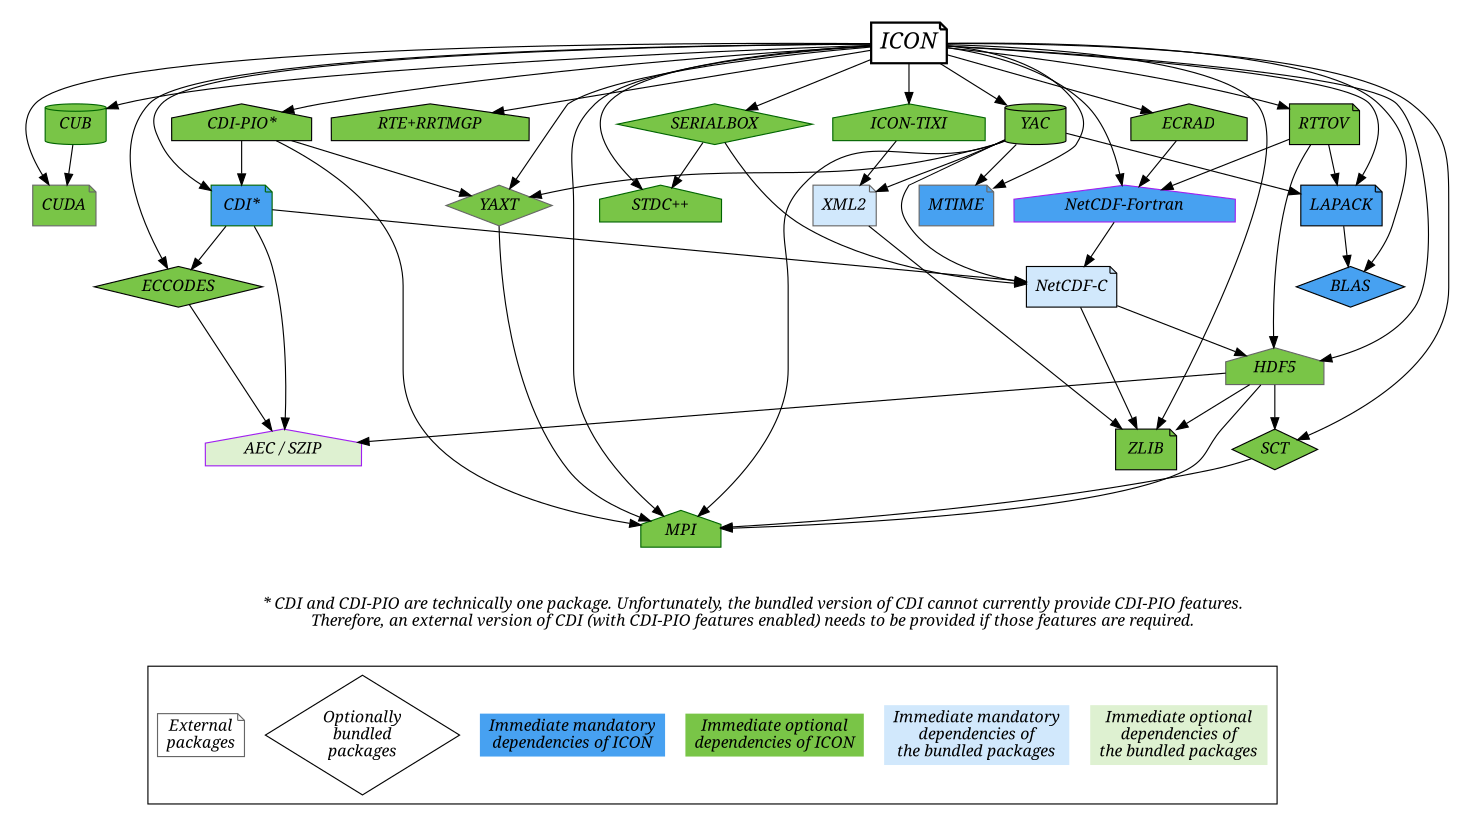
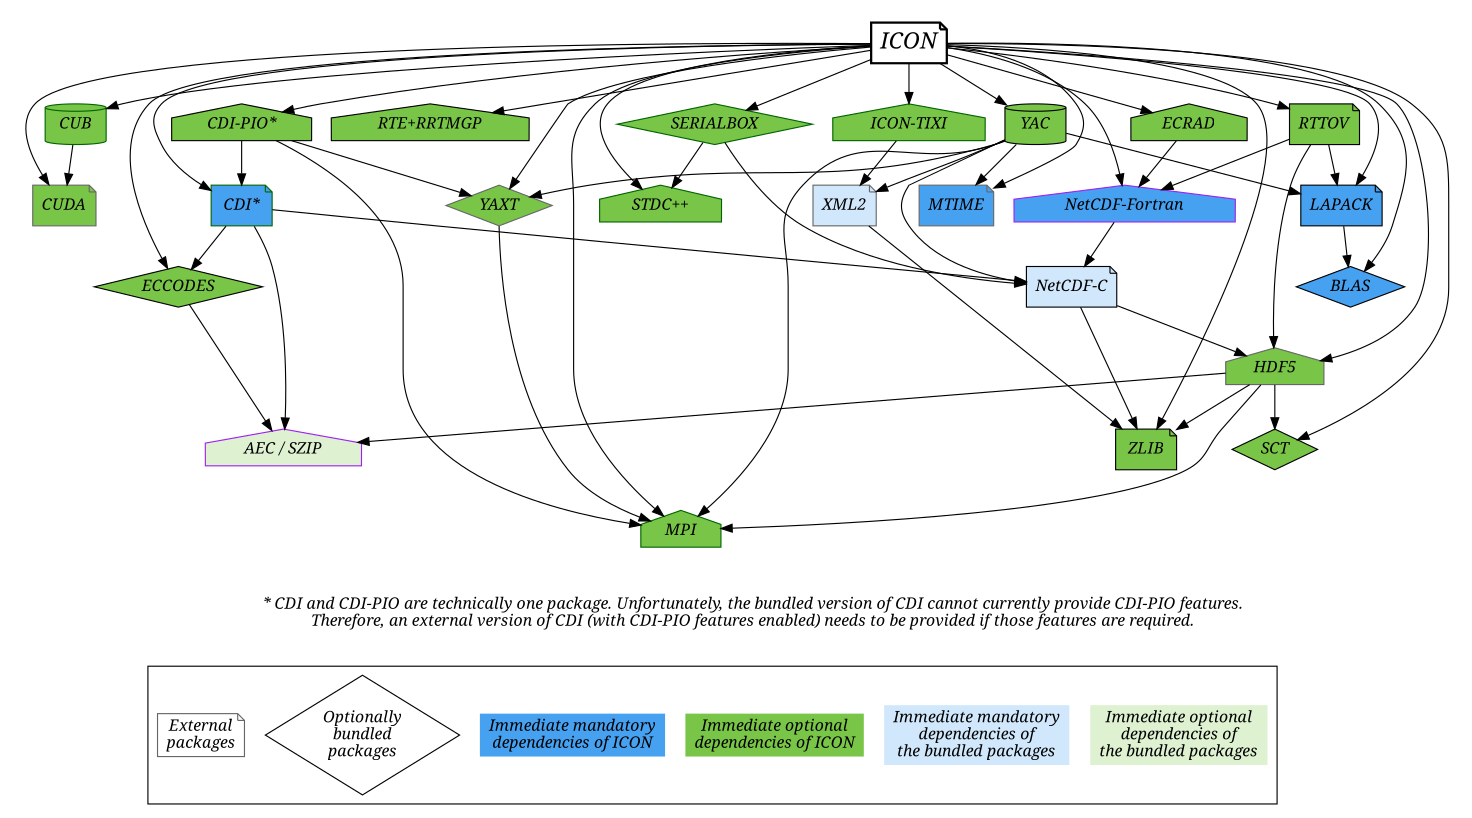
edge "SCT" -> "MPI": removed
